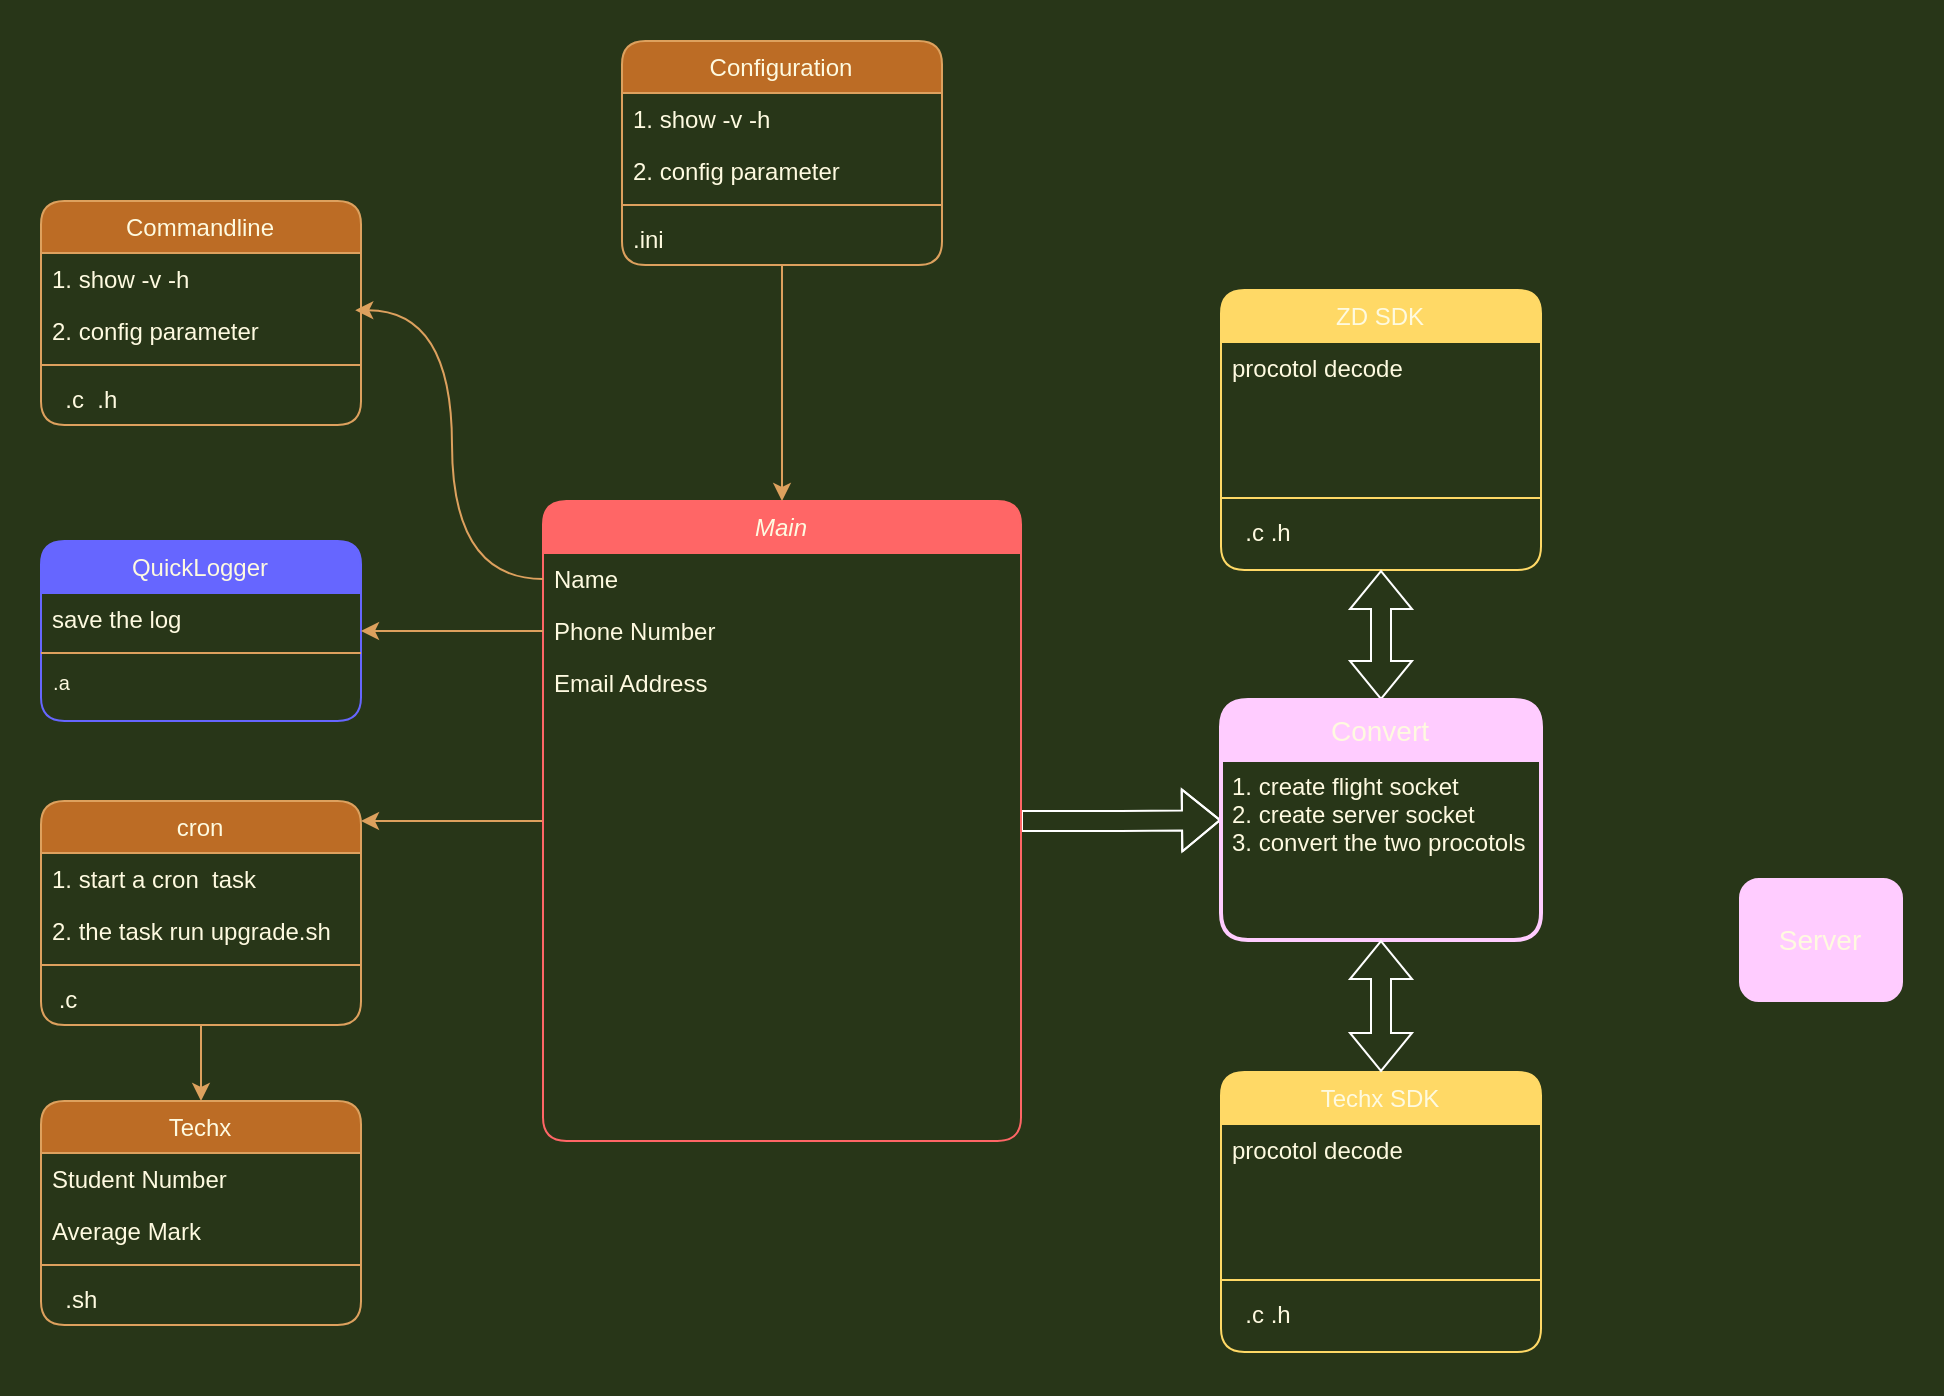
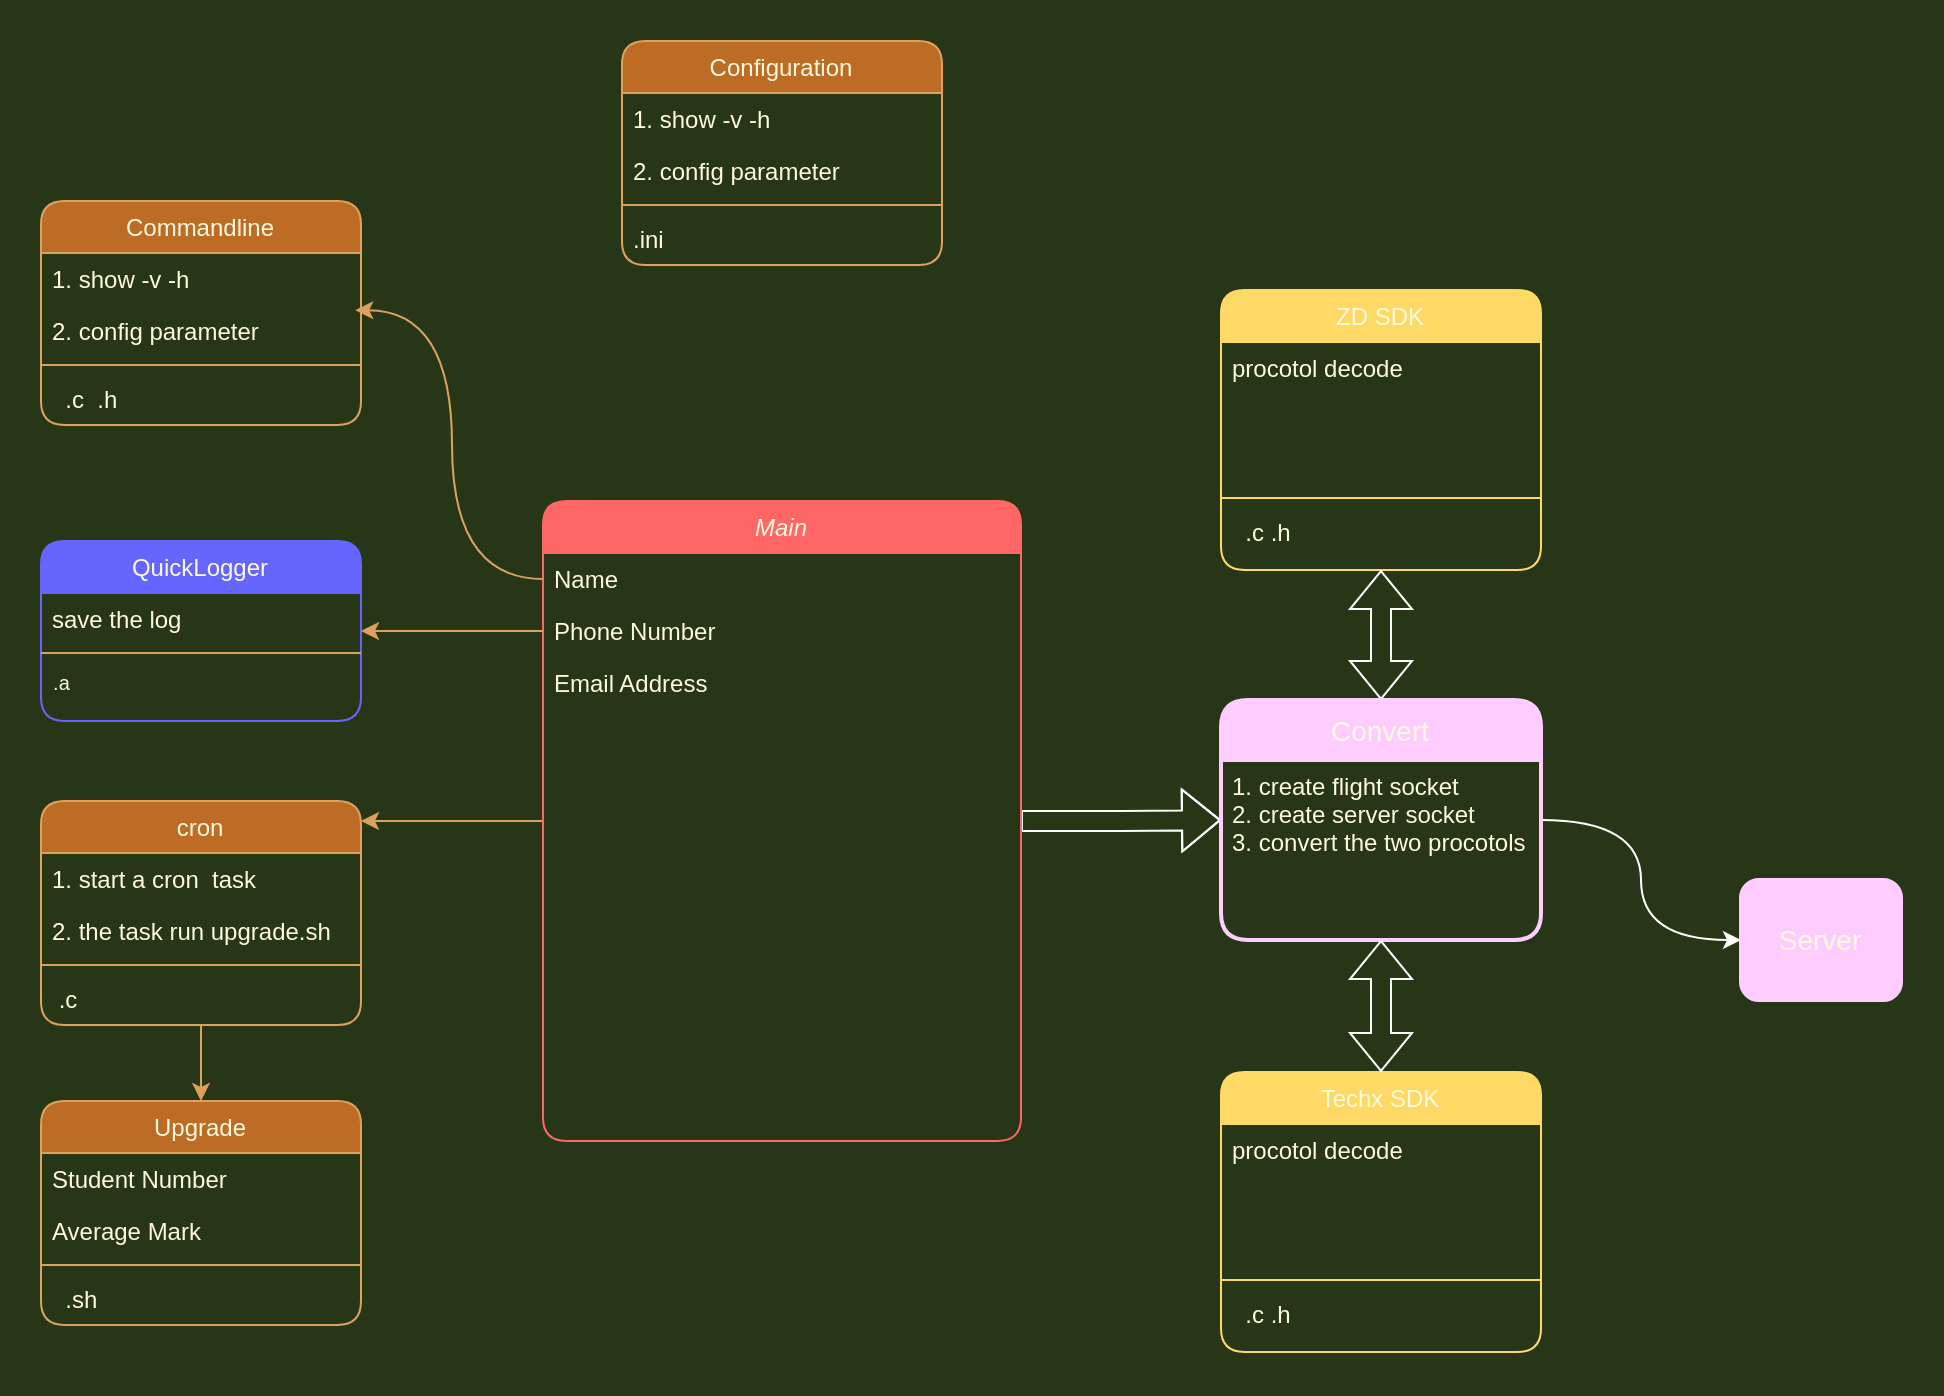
edge "Configuration" -> "Main": removed
edge "Convert" -> "Server": added
node "Techx": label "Techx" -> "Upgrade"
